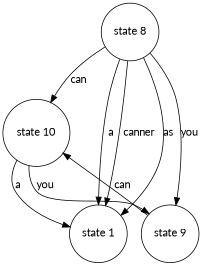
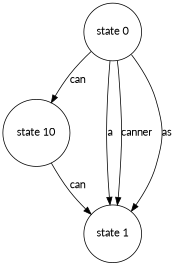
node "state 8": label "state 8" -> "state 0"
edge "state 10" -> "state 1": label "a" -> "can"
node "state 9": removed
